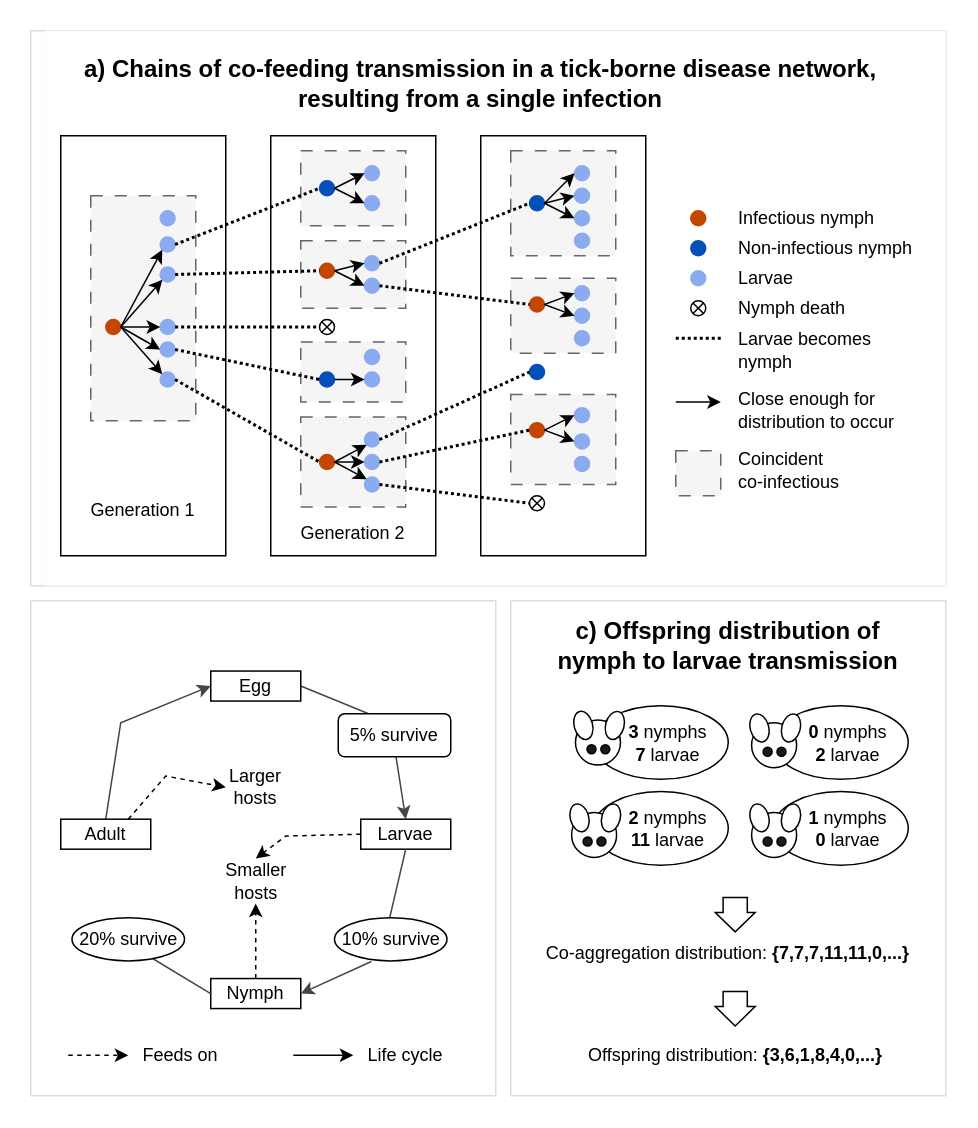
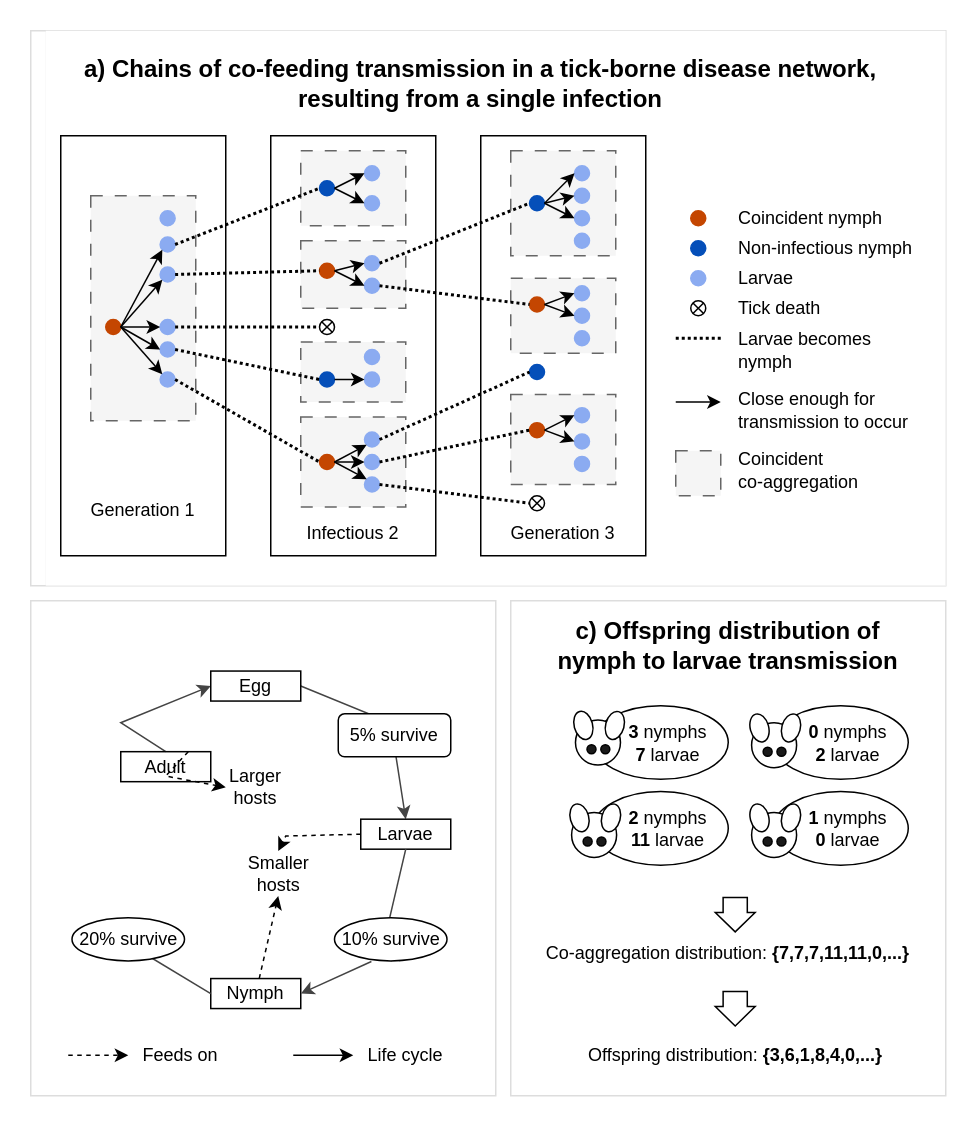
node "Infectious nymph": label "Infectious nymph" -> "Coincident nymph"
node "Nymph death": label "Nymph death" -> "Tick death"
node "Close enough for distribution to occur": label "Close enough for distribution to occur" -> "Close enough for transmission to occur"
node "Coincident co-infectious": label "Coincident co-infectious" -> "Coincident co-aggregation"
node "Generation 2": label "Generation 2" -> "Infectious 2"
node "Generation 3": added
node "Adult": moved (106, 834) -> (166, 767)
node "Smaller hosts": moved (256, 881) -> (278, 874)
